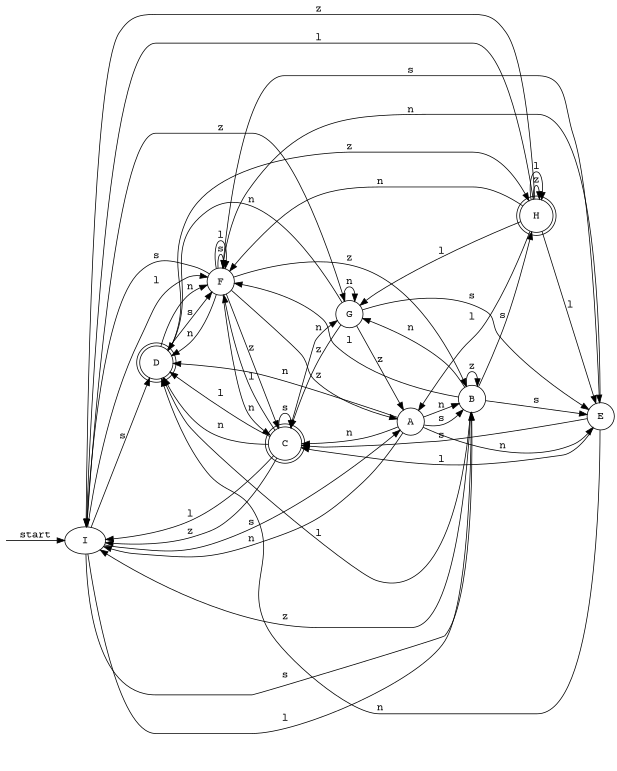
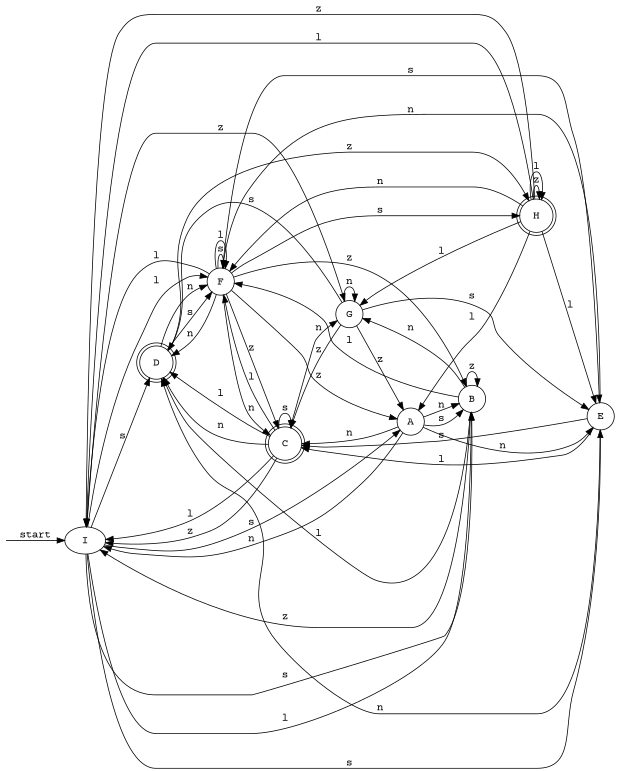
edge "G" -> "D": label "n" -> "s"
edge "F" -> "I": label "s" -> "l"
edge "B" -> "H": now "F" -> "H"
edge "A" -> "D": removed, label "n"
edge "B" -> "E": now "I" -> "E"
